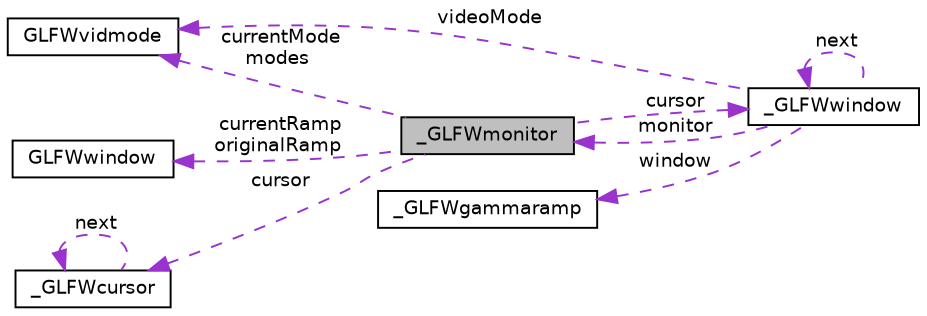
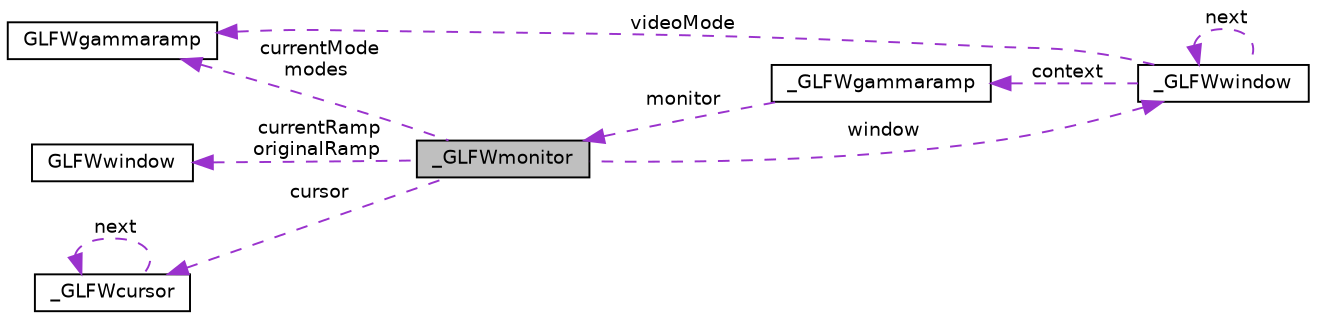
node "GLFWvidmode": label "GLFWvidmode" -> "GLFWgammaramp"
edge "_GLFWmonitor" -> "_GLFWwindow": label " cursor" -> " window"
edge "_GLFWwindow" -> "_GLFWmonitor": now "_GLFWgammaramp" -> "_GLFWmonitor"
edge "_GLFWwindow" -> "_GLFWgammaramp": label " window" -> " context"
